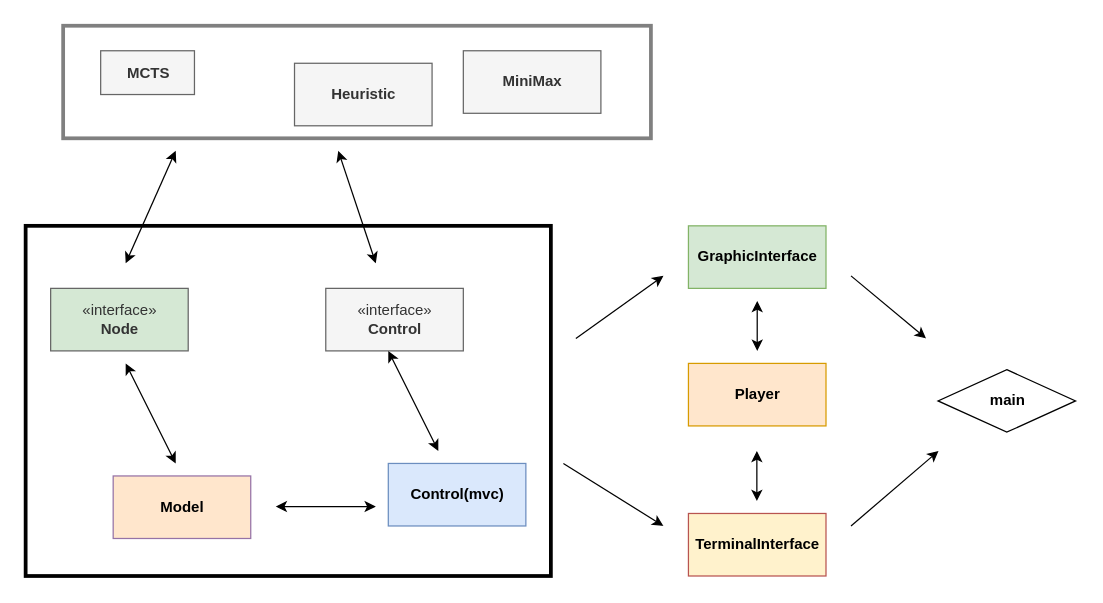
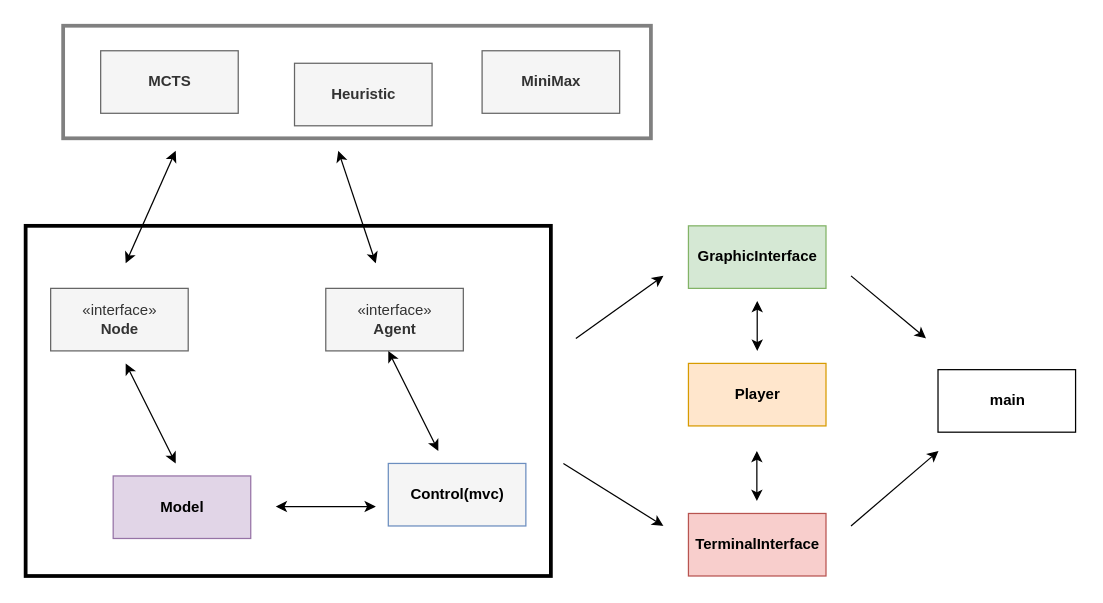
node "MCTS": size 94x44 -> 138x63
node "MiniMax": moved (532, 82) -> (551, 82)
node "«interface» Node": fillcolor #d5e8d4 -> #f5f5f5
node "«interface» Control": label "«interface» Control" -> "«interface» Agent"
node "main": shape diamond -> rectangle
node "Control(mvc)": fillcolor #dae8fc -> #f5f5f5
node "Model": fillcolor #ffe6cc -> #e1d5e7
node "TerminalInterface": fillcolor #fff2cc -> #f8cecc
